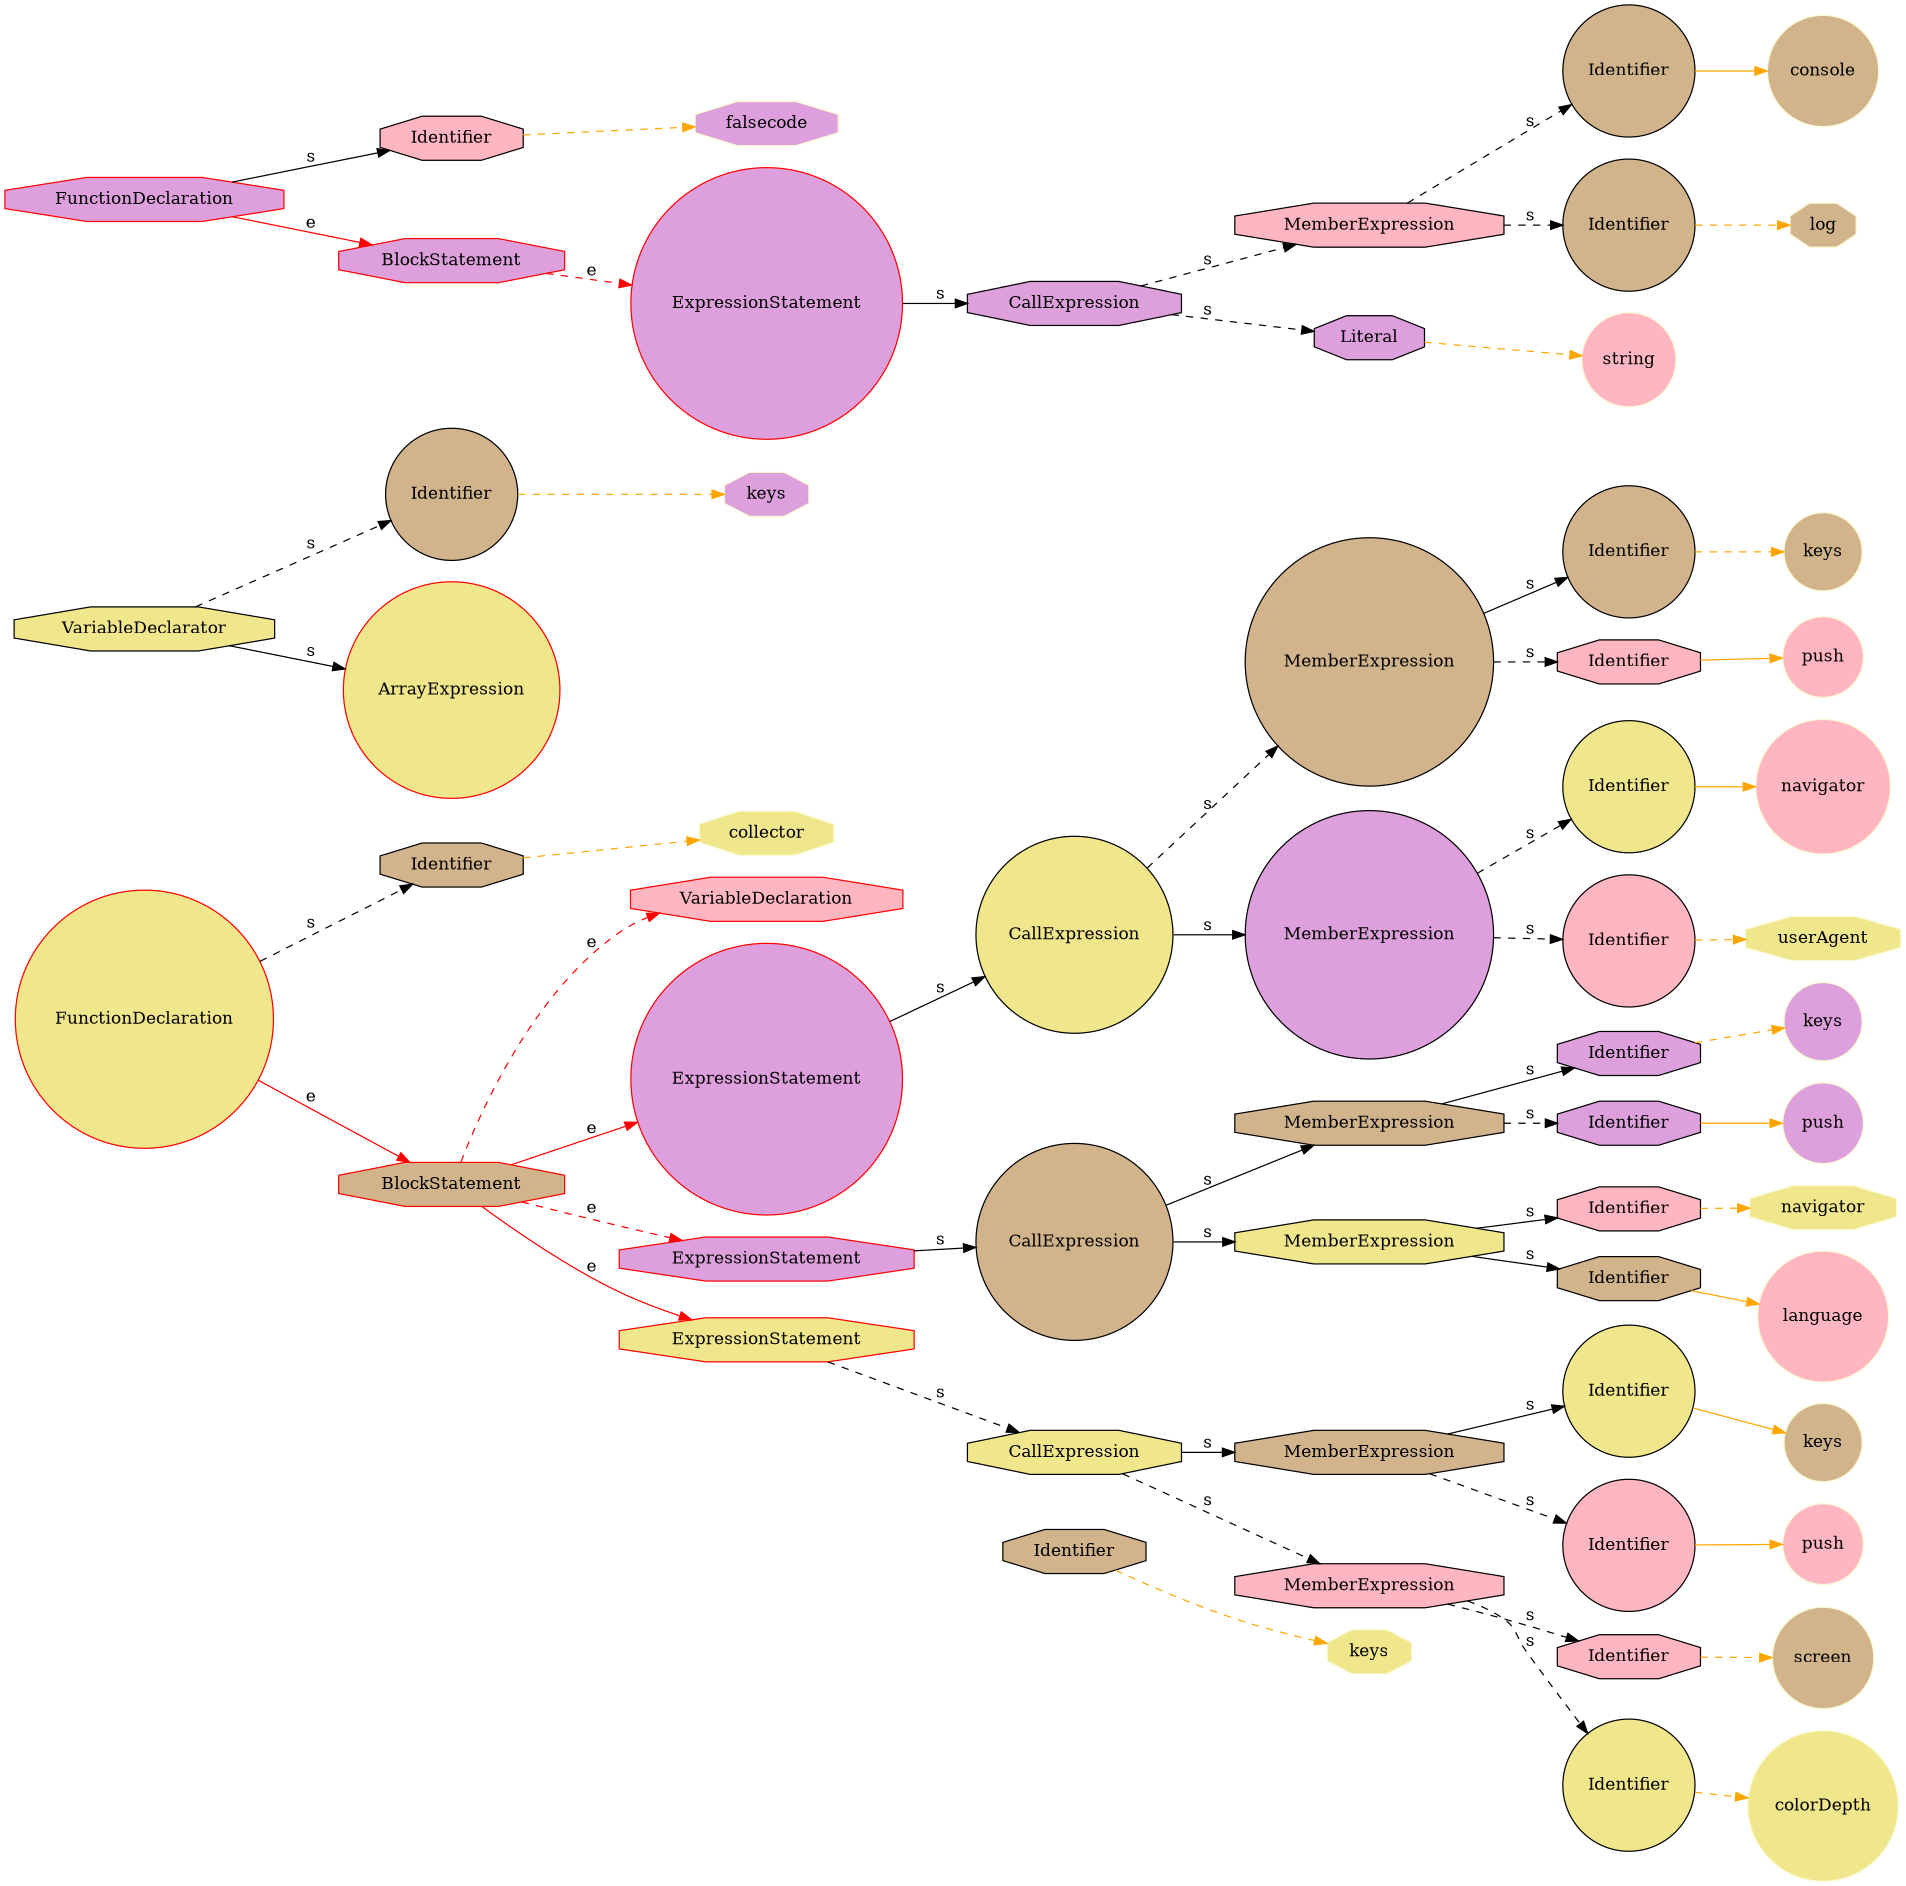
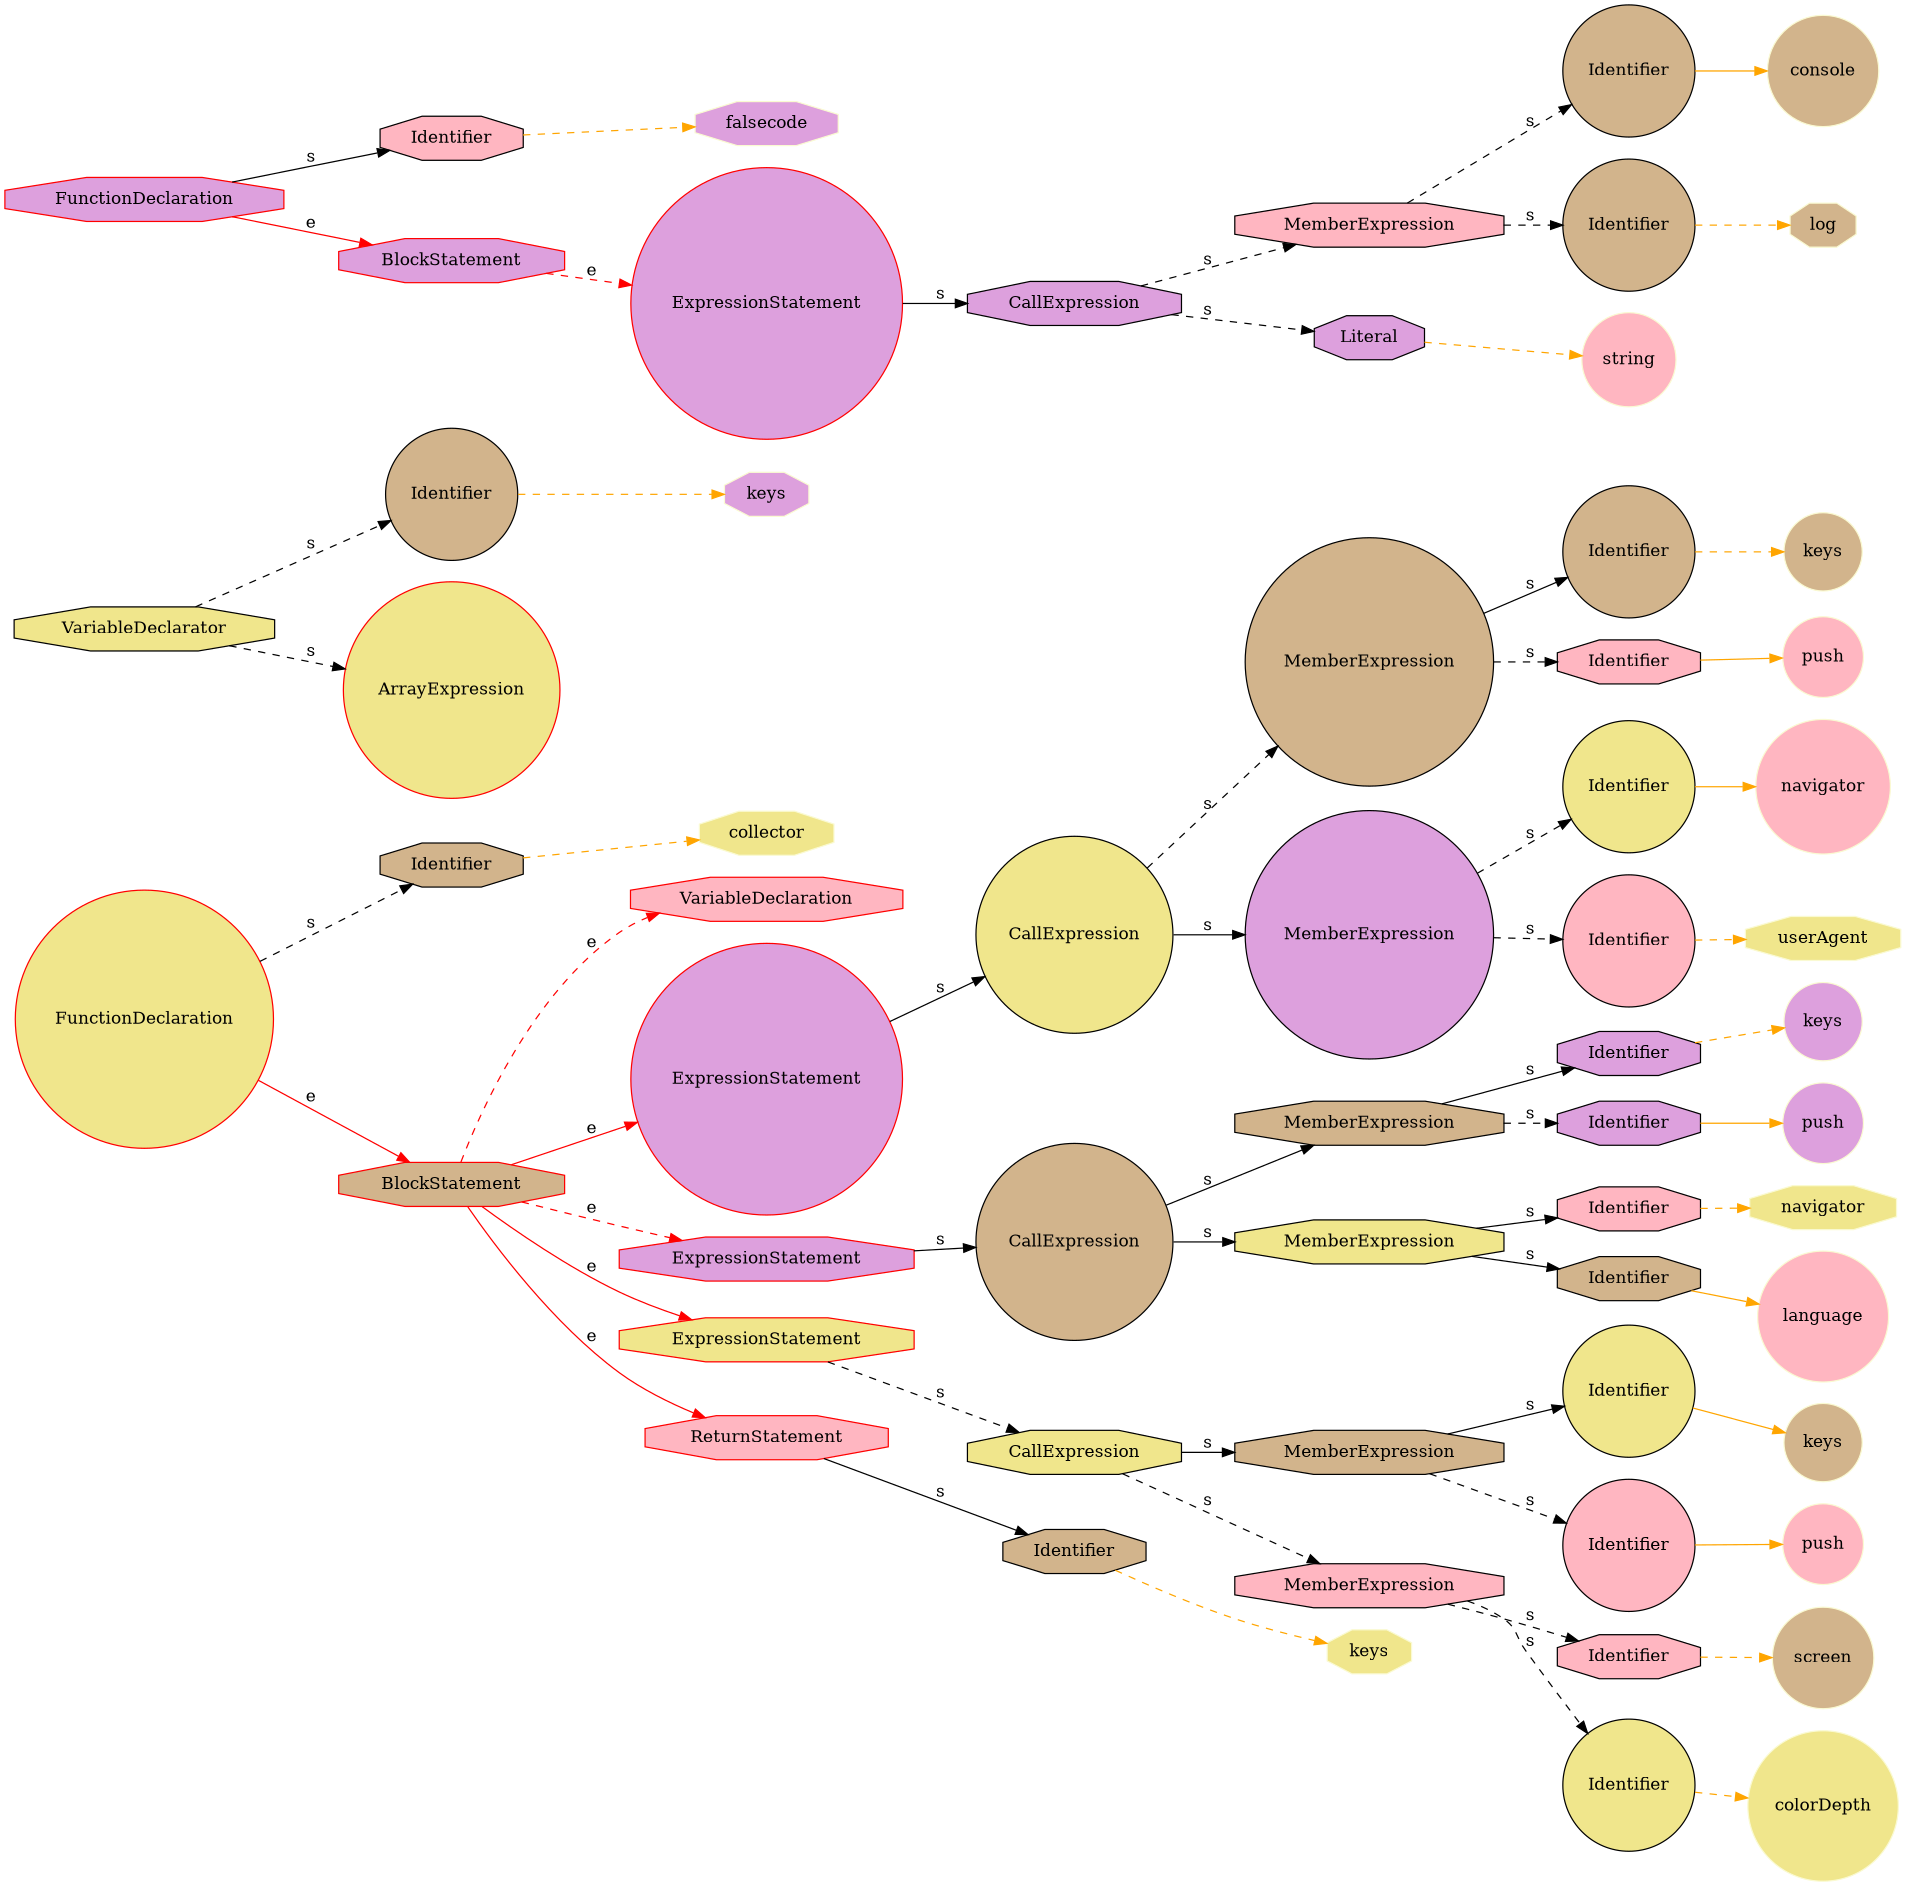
edge "VariableDeclarator" -> "ArrayExpression": style solid -> dashed
node "ReturnStatement": added
